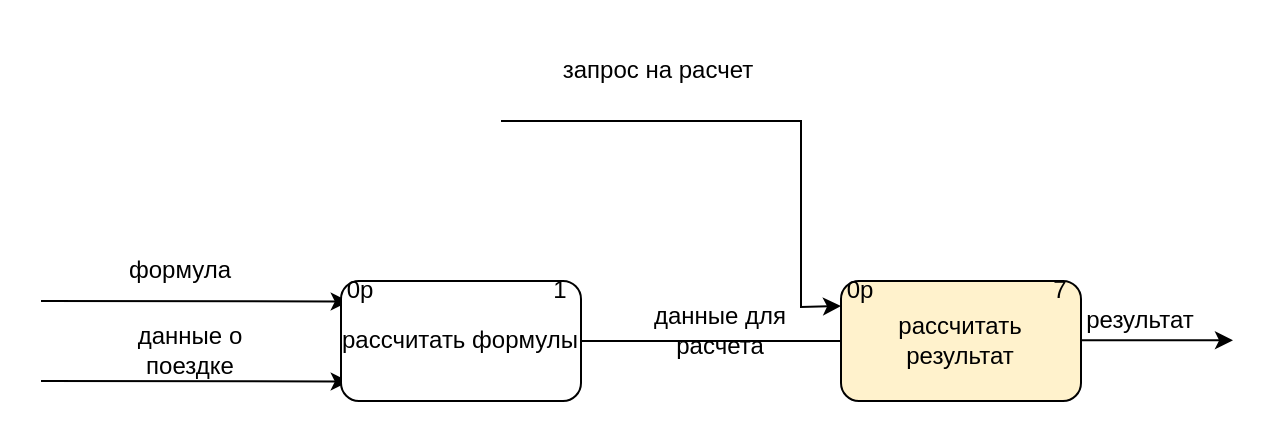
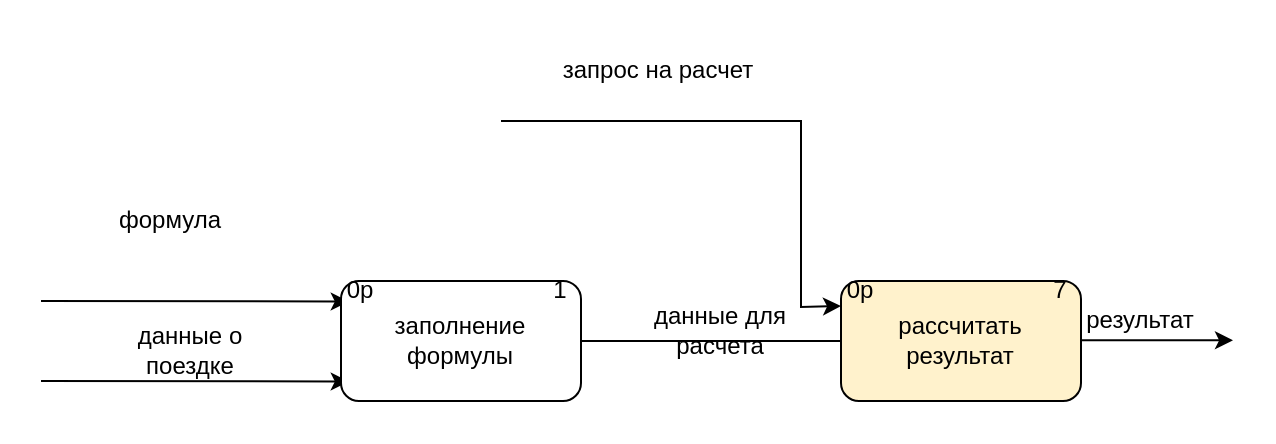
node "формула": moved (181, 271) -> (171, 221)
node "рассчитать формулы": label "рассчитать формулы" -> "заполнение формулы"
